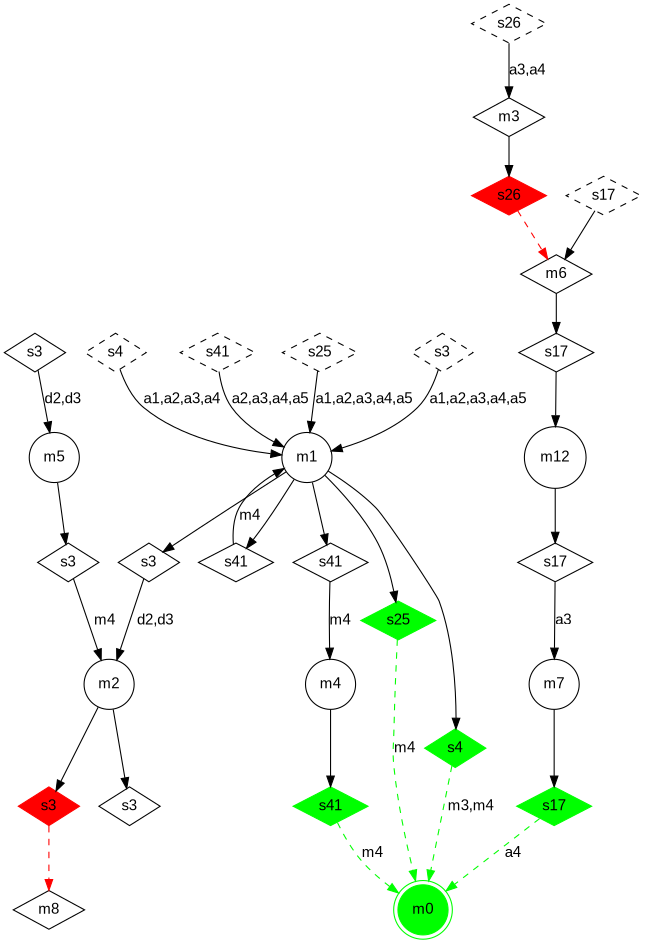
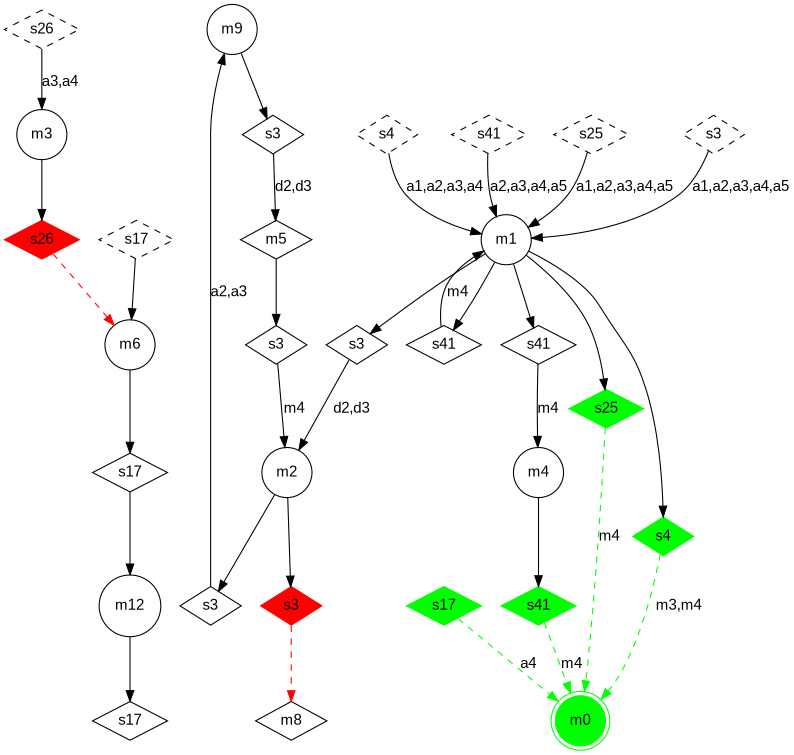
node "m9": added
node "m3": shape diamond -> circle
node "m6": shape diamond -> circle
node "m5": shape circle -> diamond
node "m7": removed
